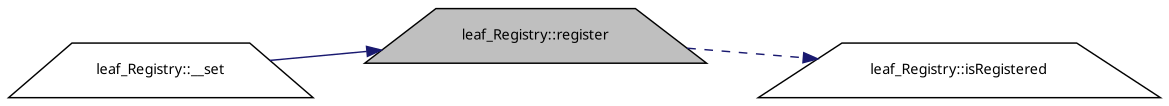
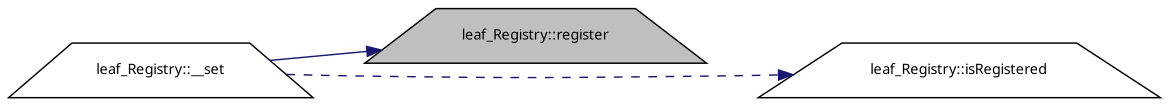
edge "leaf_Registry::register" -> "leaf_Registry::isRegistered": now "leaf_Registry::__set" -> "leaf_Registry::isRegistered"
